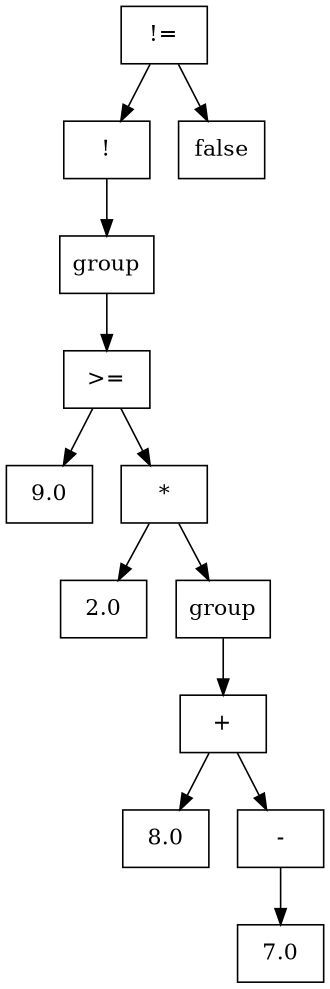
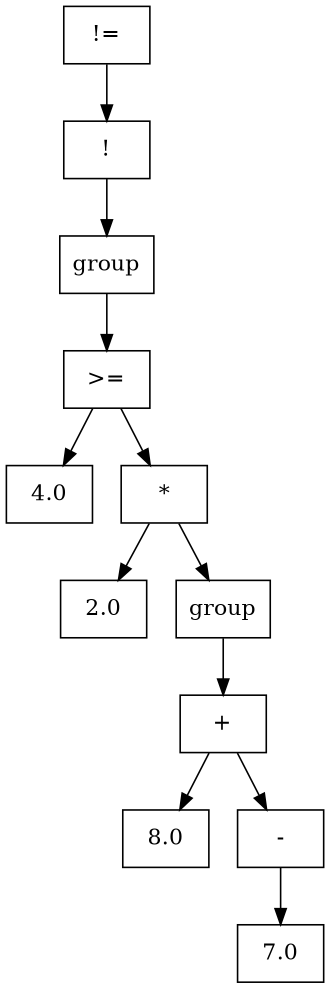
node "false": removed
node "9.0": label "9.0" -> "4.0"
